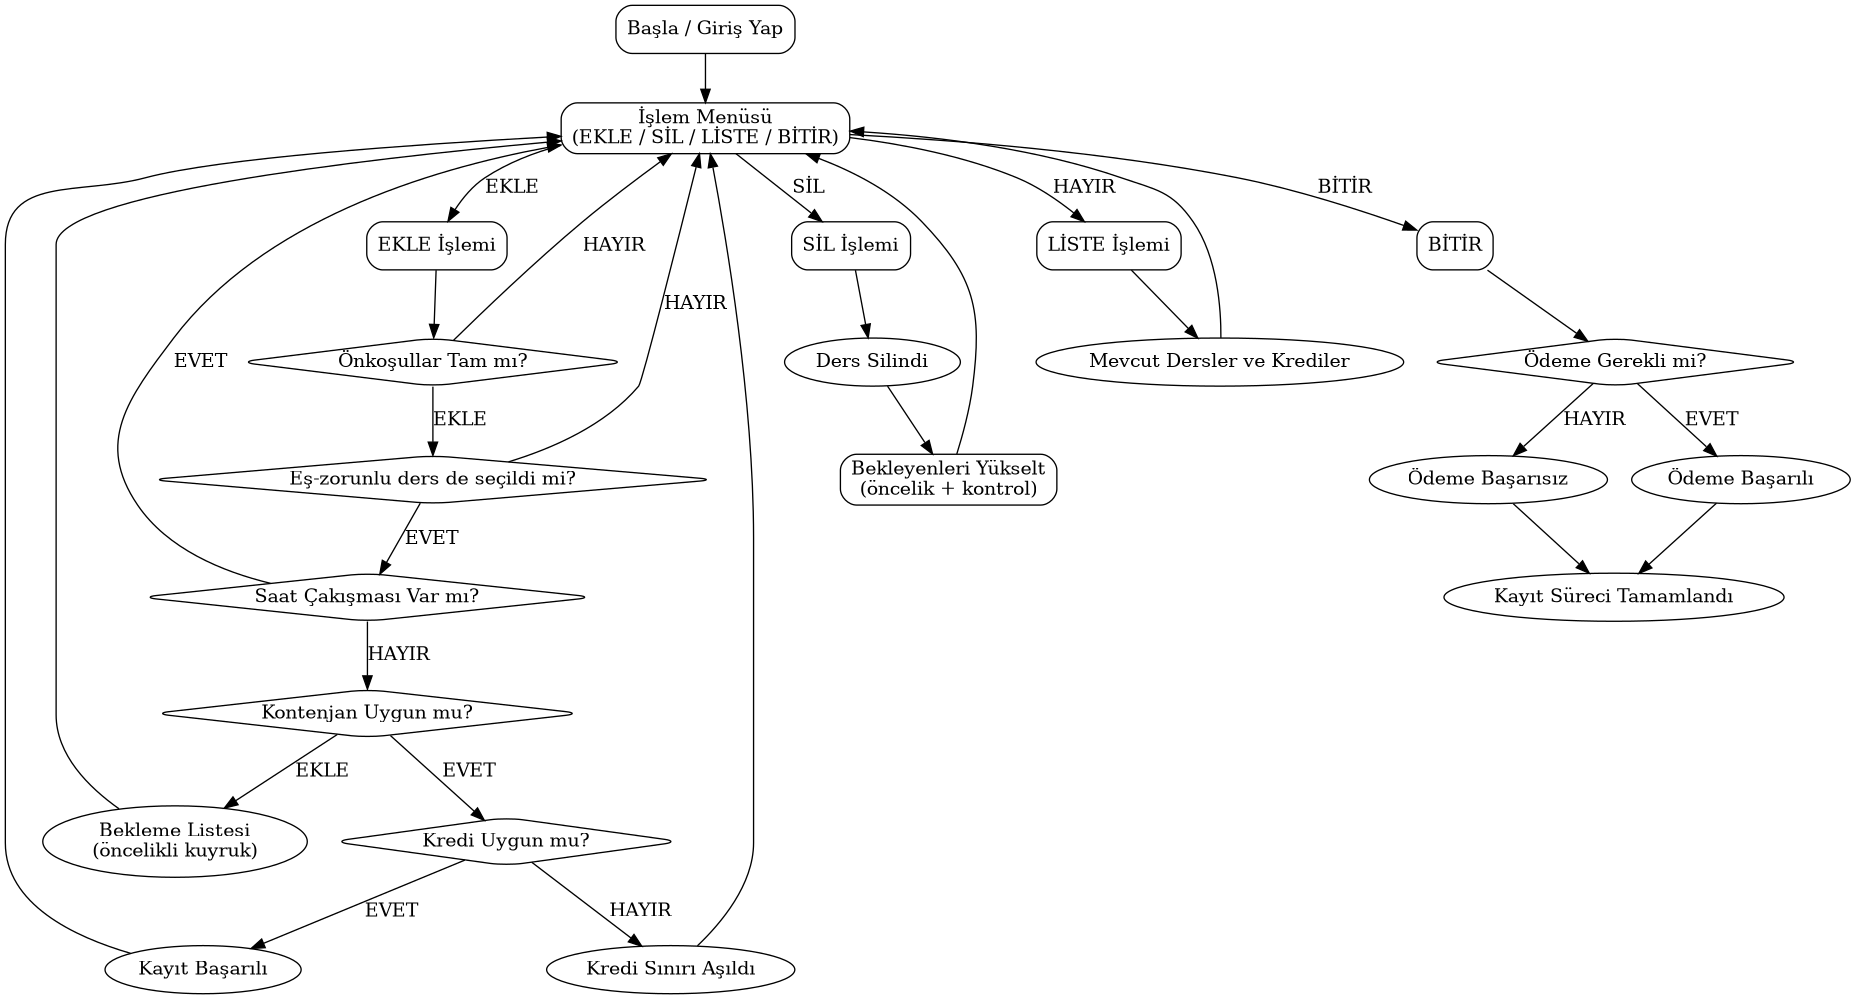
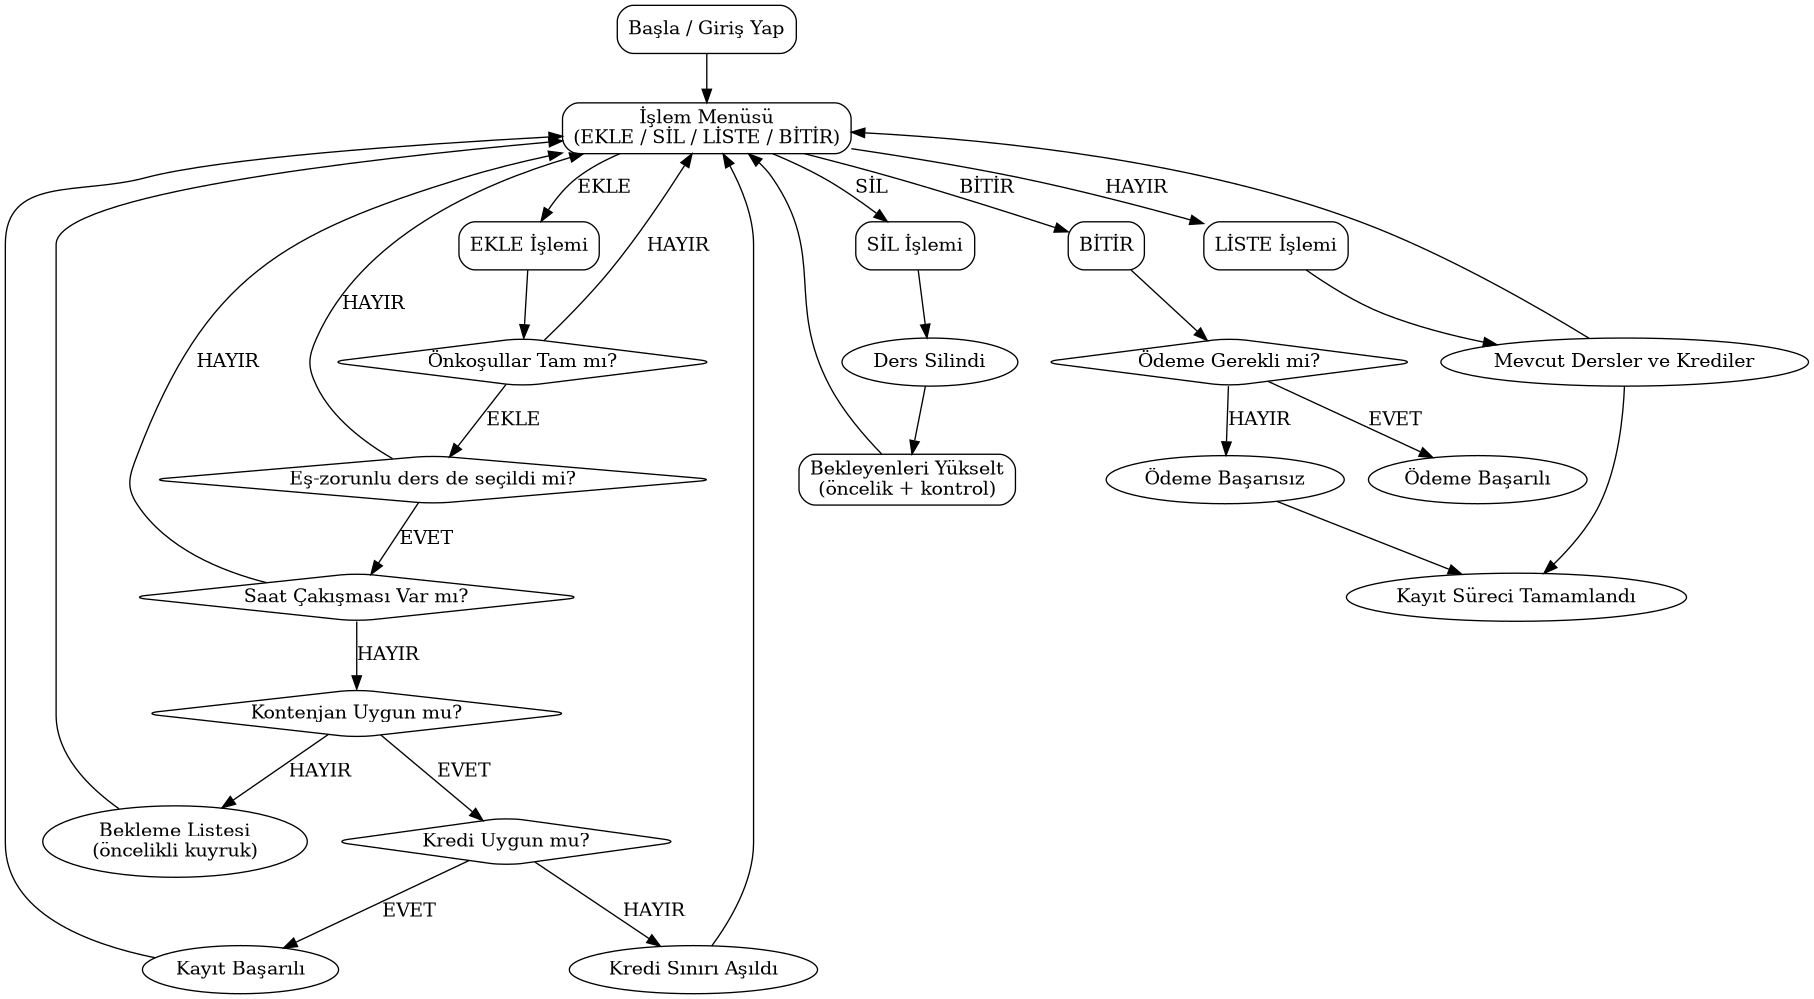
edge "Saat Çakışması Var mı?" -> "İşlem Menüsü (EKLE / SİL / LİSTE / BİTİR)": label "EVET" -> "HAYIR"
edge "Ödeme Başarılı" -> "Kayıt Süreci Tamamlandı": now "Mevcut Dersler ve Krediler" -> "Kayıt Süreci Tamamlandı"
edge "Kontenjan Uygun mu?" -> "Bekleme Listesi (öncelikli kuyruk)": label "EKLE" -> "HAYIR"
